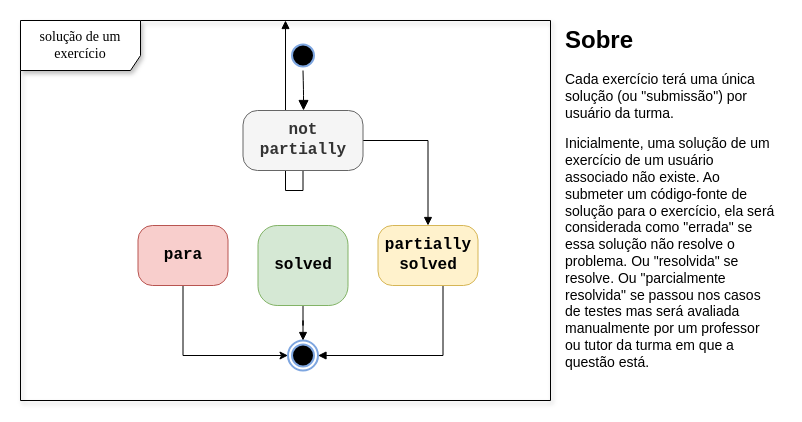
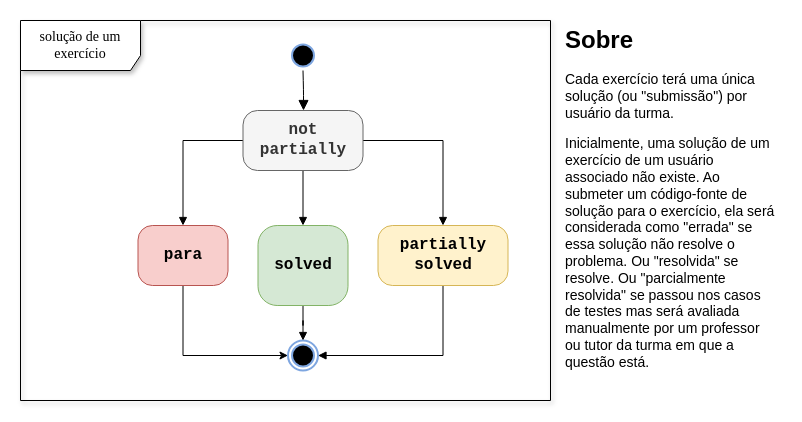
edge "not partially" -> "solução de um exercício": now "not partially" -> "solved"
edge "not partially" -> "para": added
node "partially solved": size 100x60 -> 130x60
